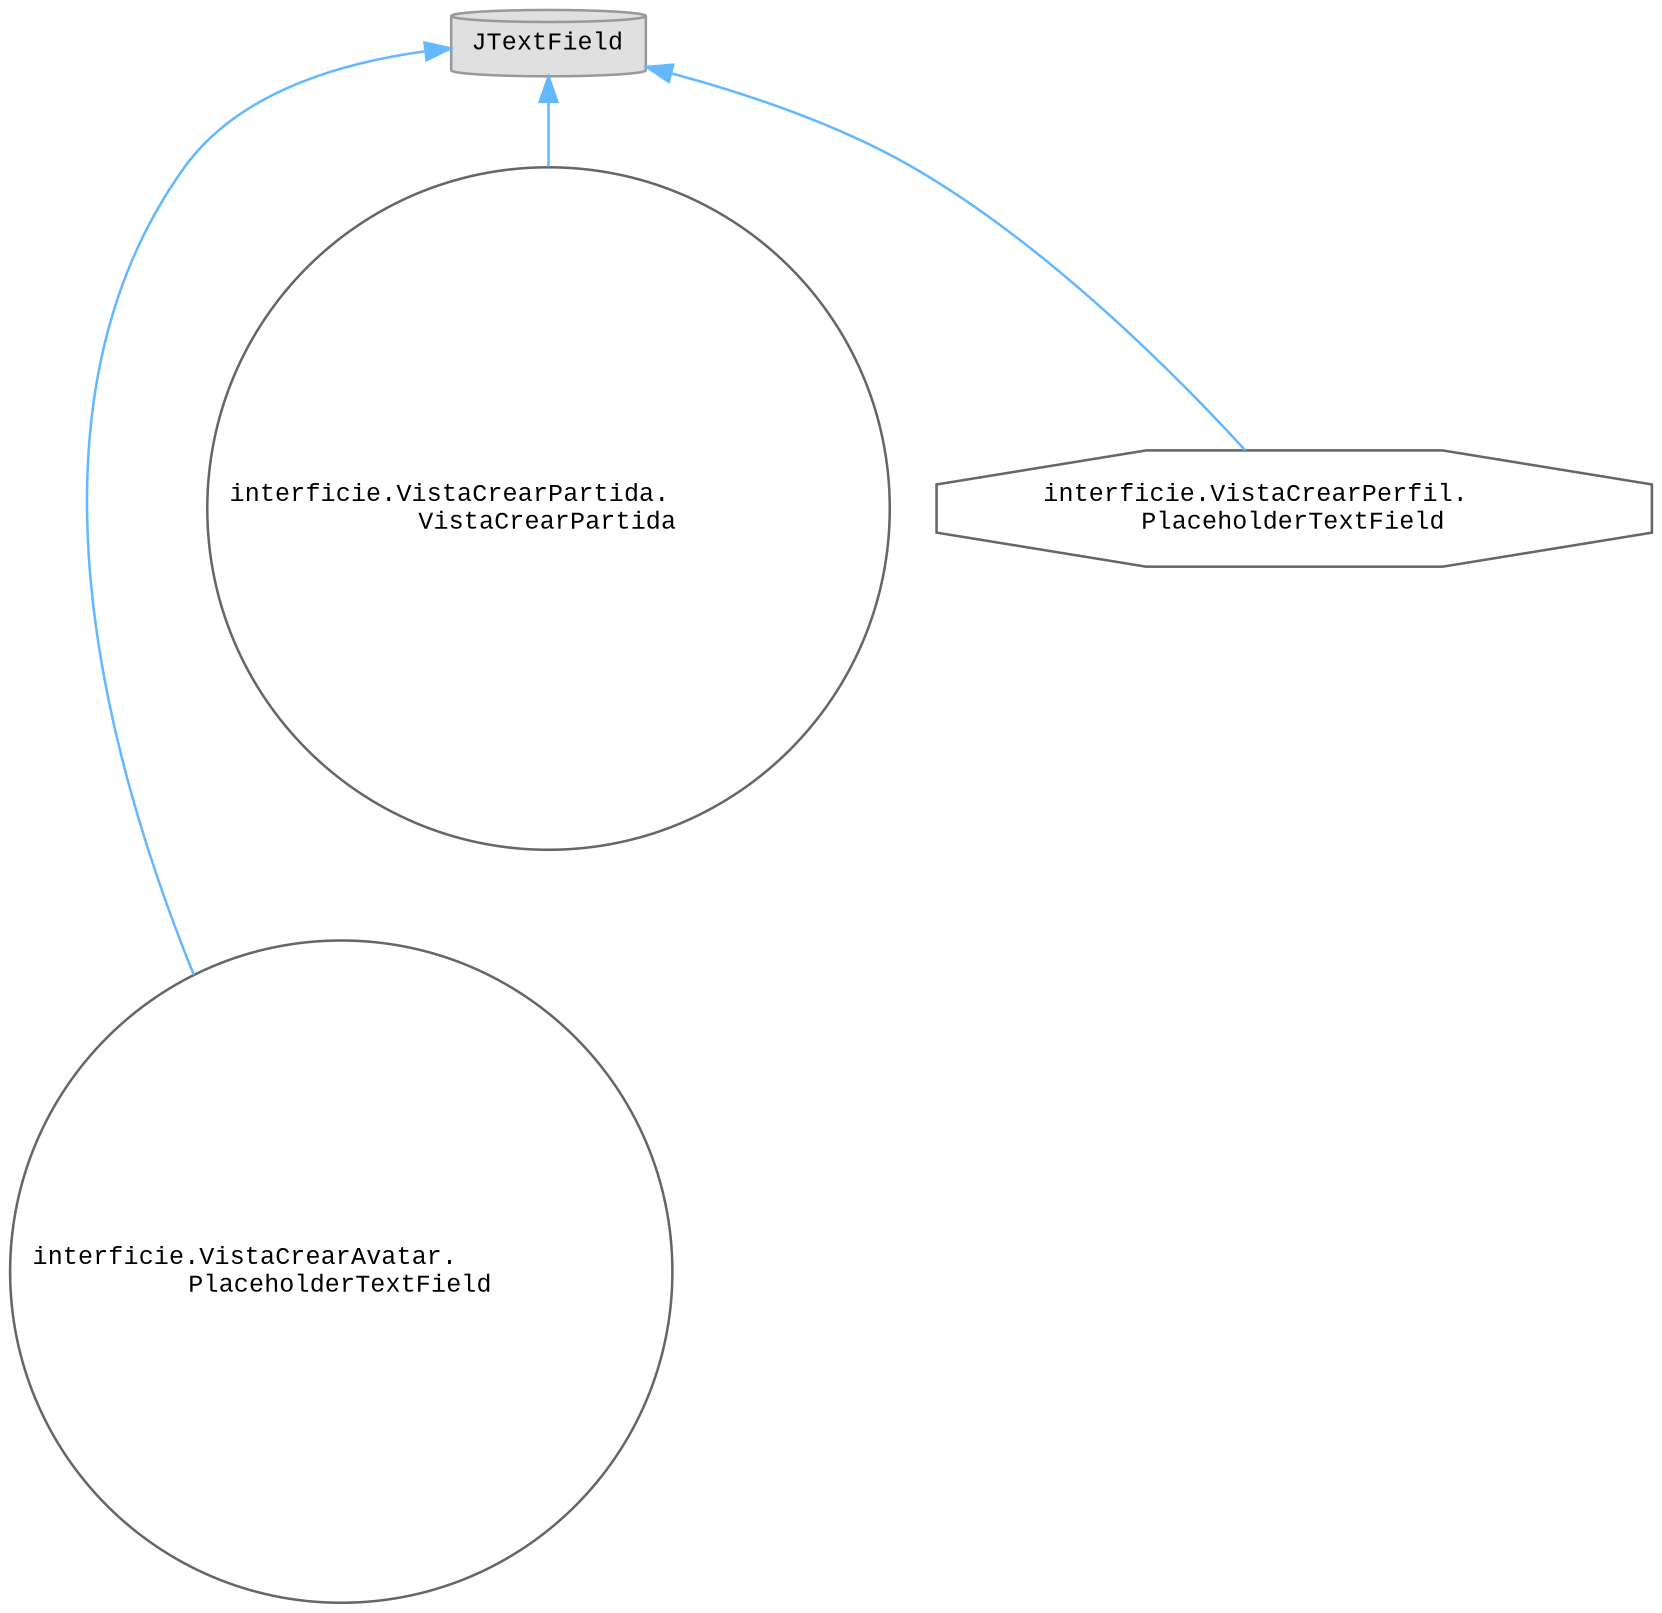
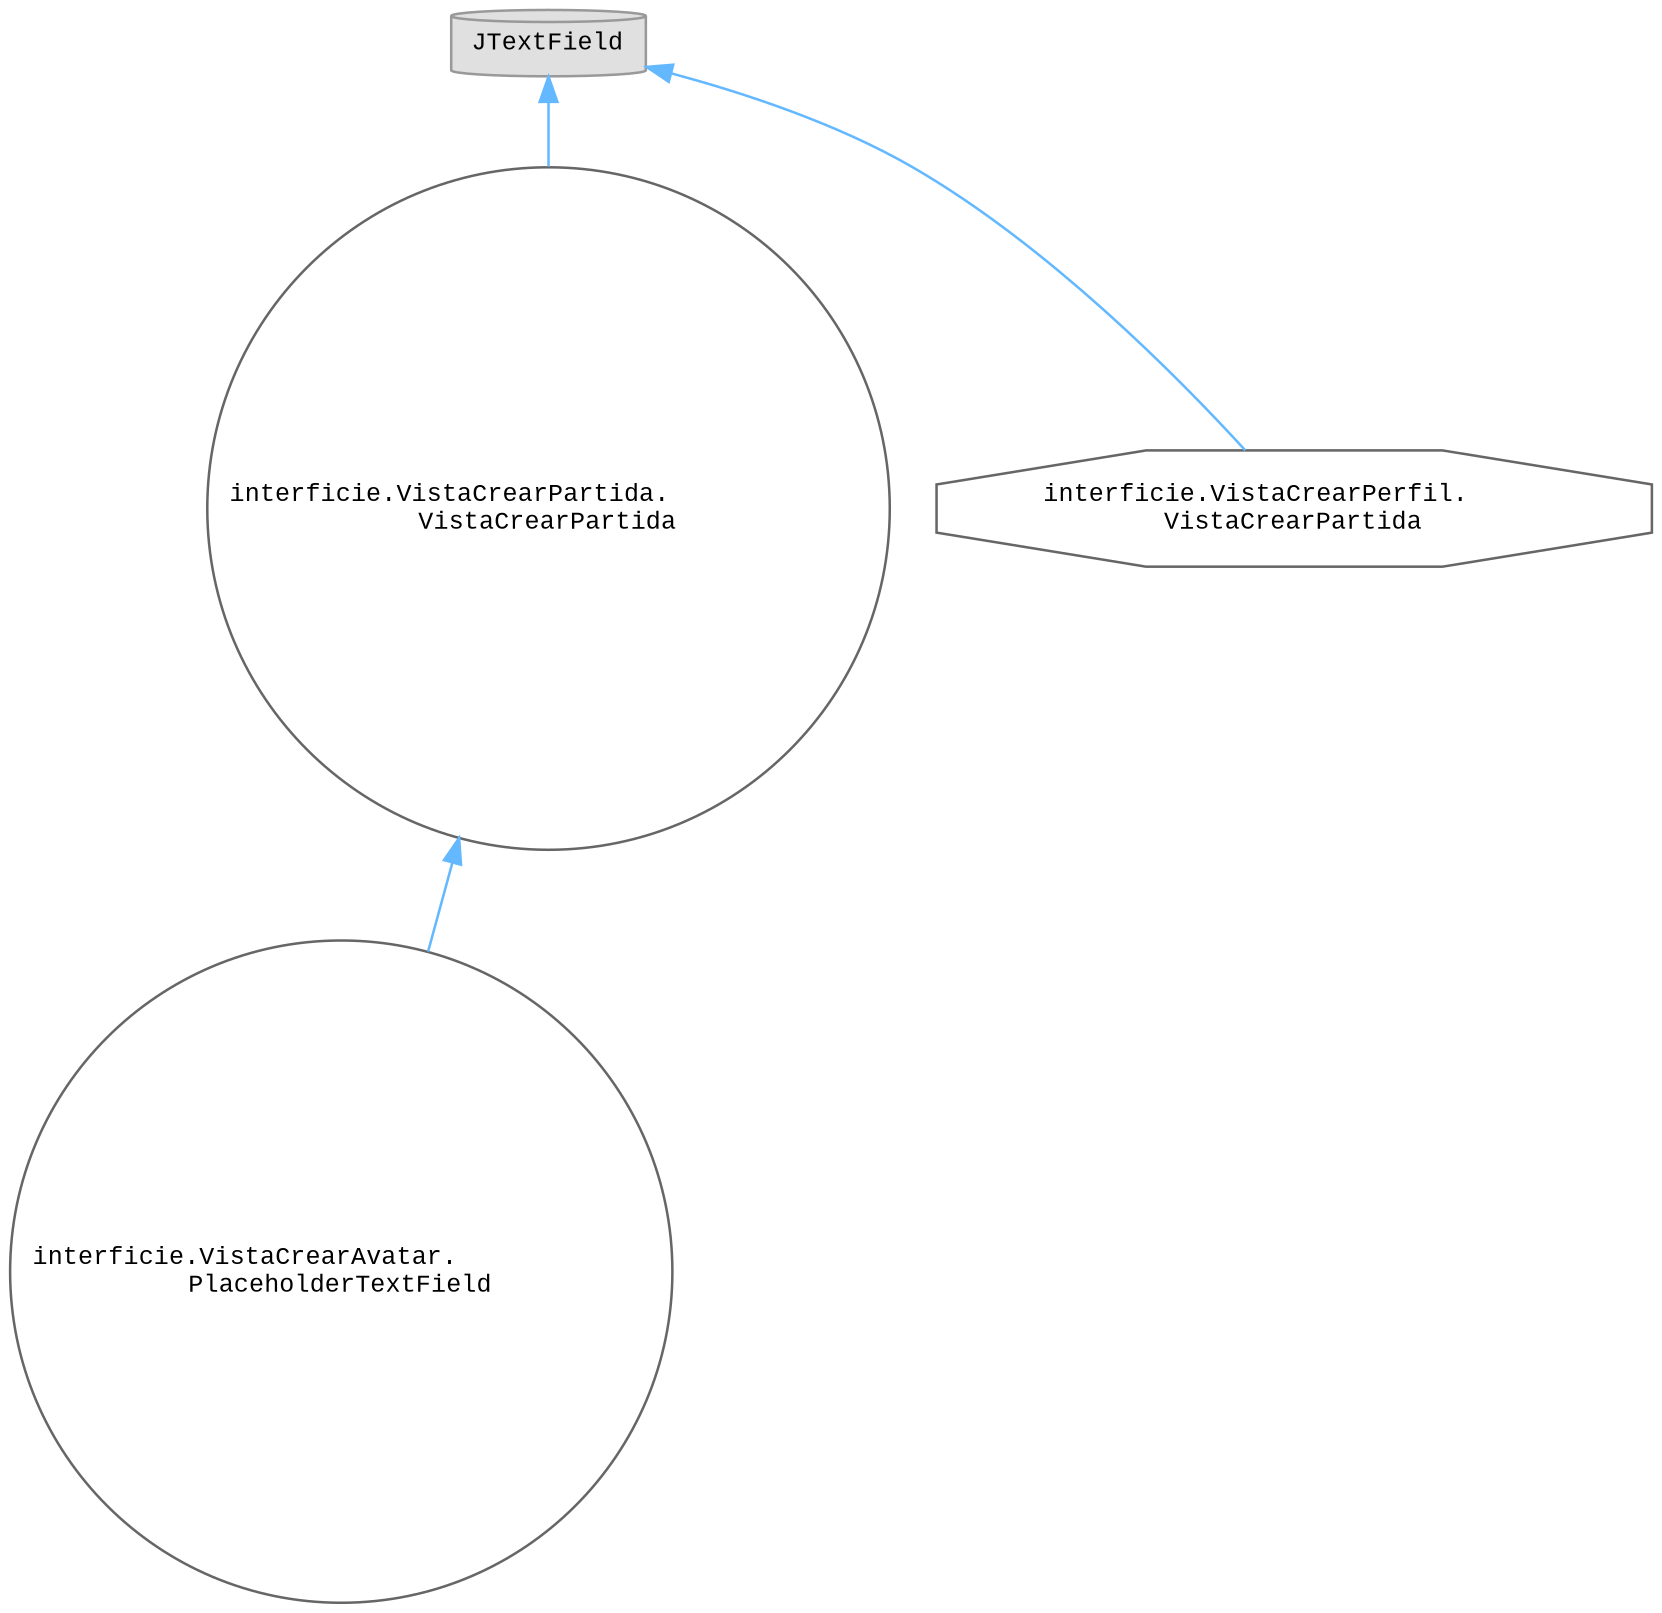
edge "interficie.VistaCrearAvatar. PlaceholderTextField" -> "JTextField": now "interficie.VistaCrearAvatar. PlaceholderTextField" -> "interficie.VistaCrearPartida. VistaCrearPartida"
node "interficie.VistaCrearPerfil. PlaceholderTextField": label "interficie.VistaCrearPerfil. PlaceholderTextField" -> "interficie.VistaCrearPerfil. VistaCrearPartida"
